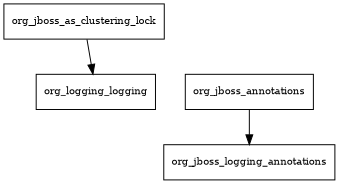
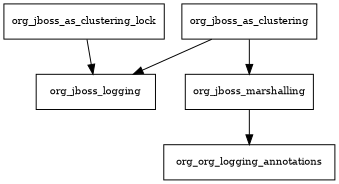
node "org_jboss_as_clustering": added
node "org_logging_logging": label "org_logging_logging" -> "org_jboss_logging"
node "org_jboss_annotations": label "org_jboss_annotations" -> "org_jboss_marshalling"
node "org_jboss_logging_annotations": label "org_jboss_logging_annotations" -> "org_org_logging_annotations"
